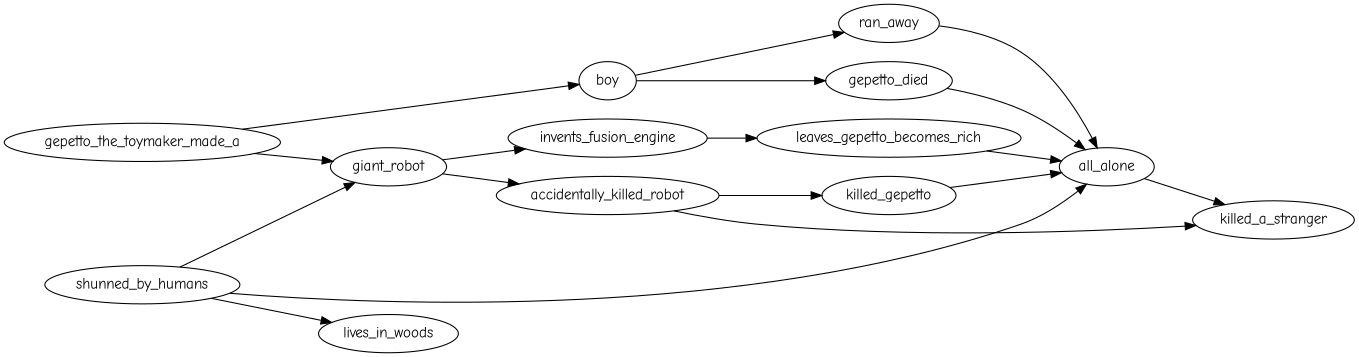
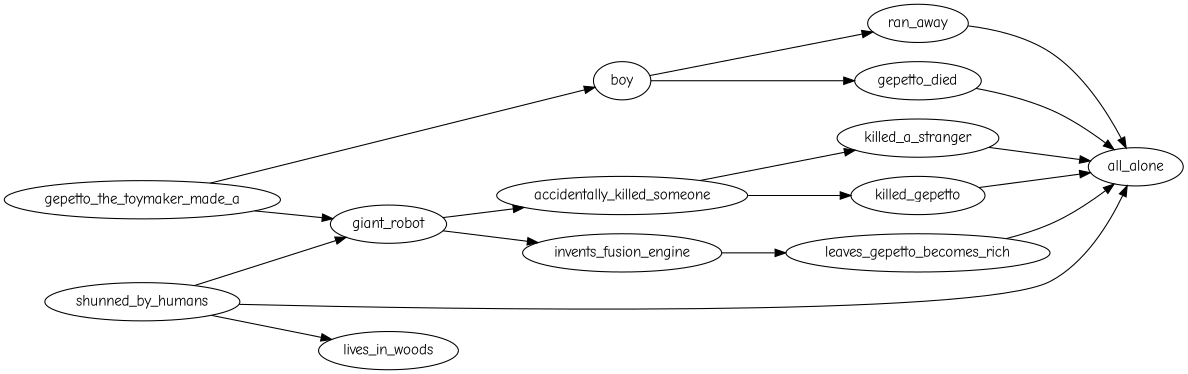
edge "all_alone" -> "killed_a_stranger": reversed
node "accidentally_killed_robot": label "accidentally_killed_robot" -> "accidentally_killed_someone"
